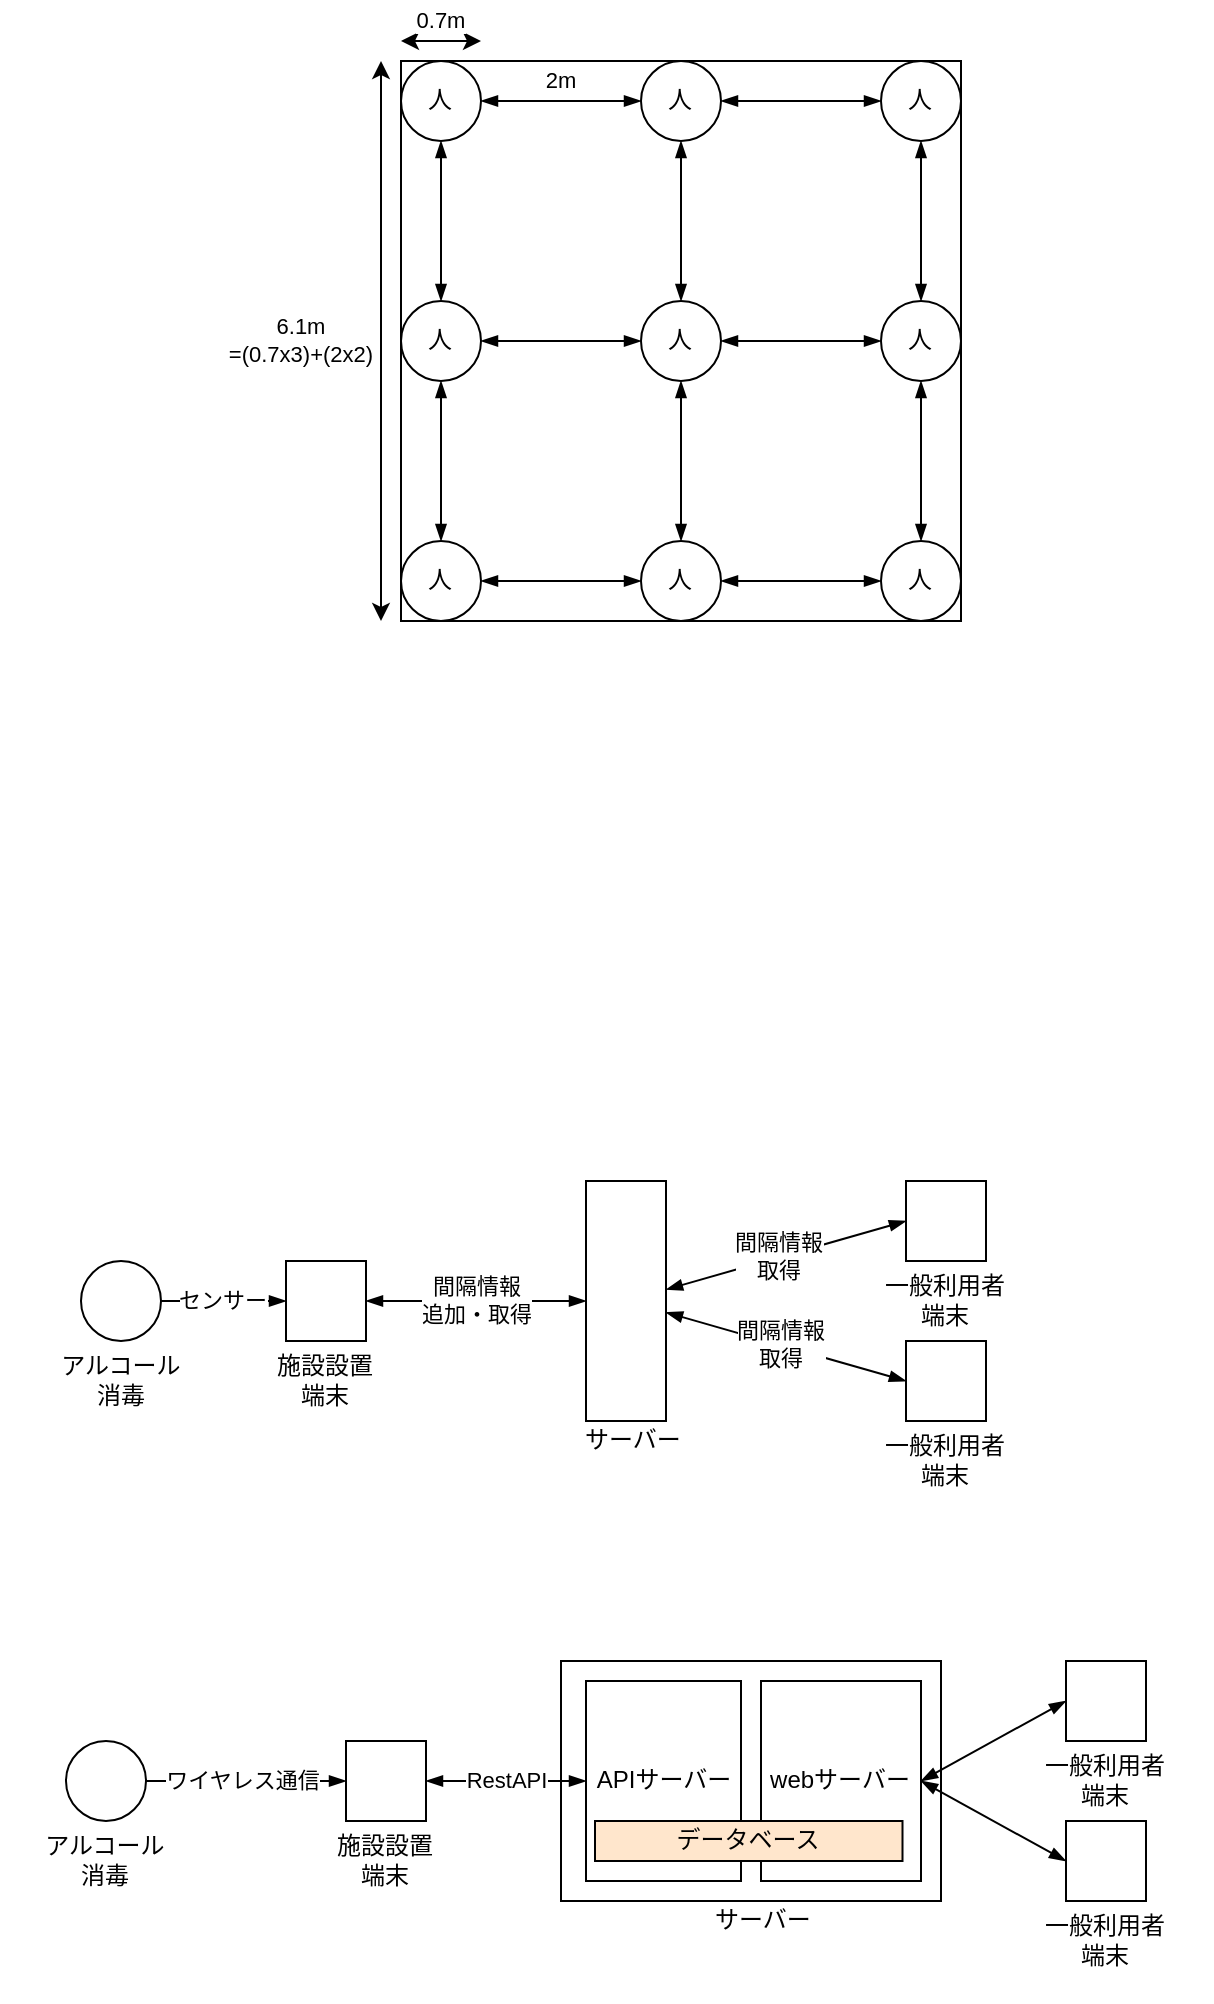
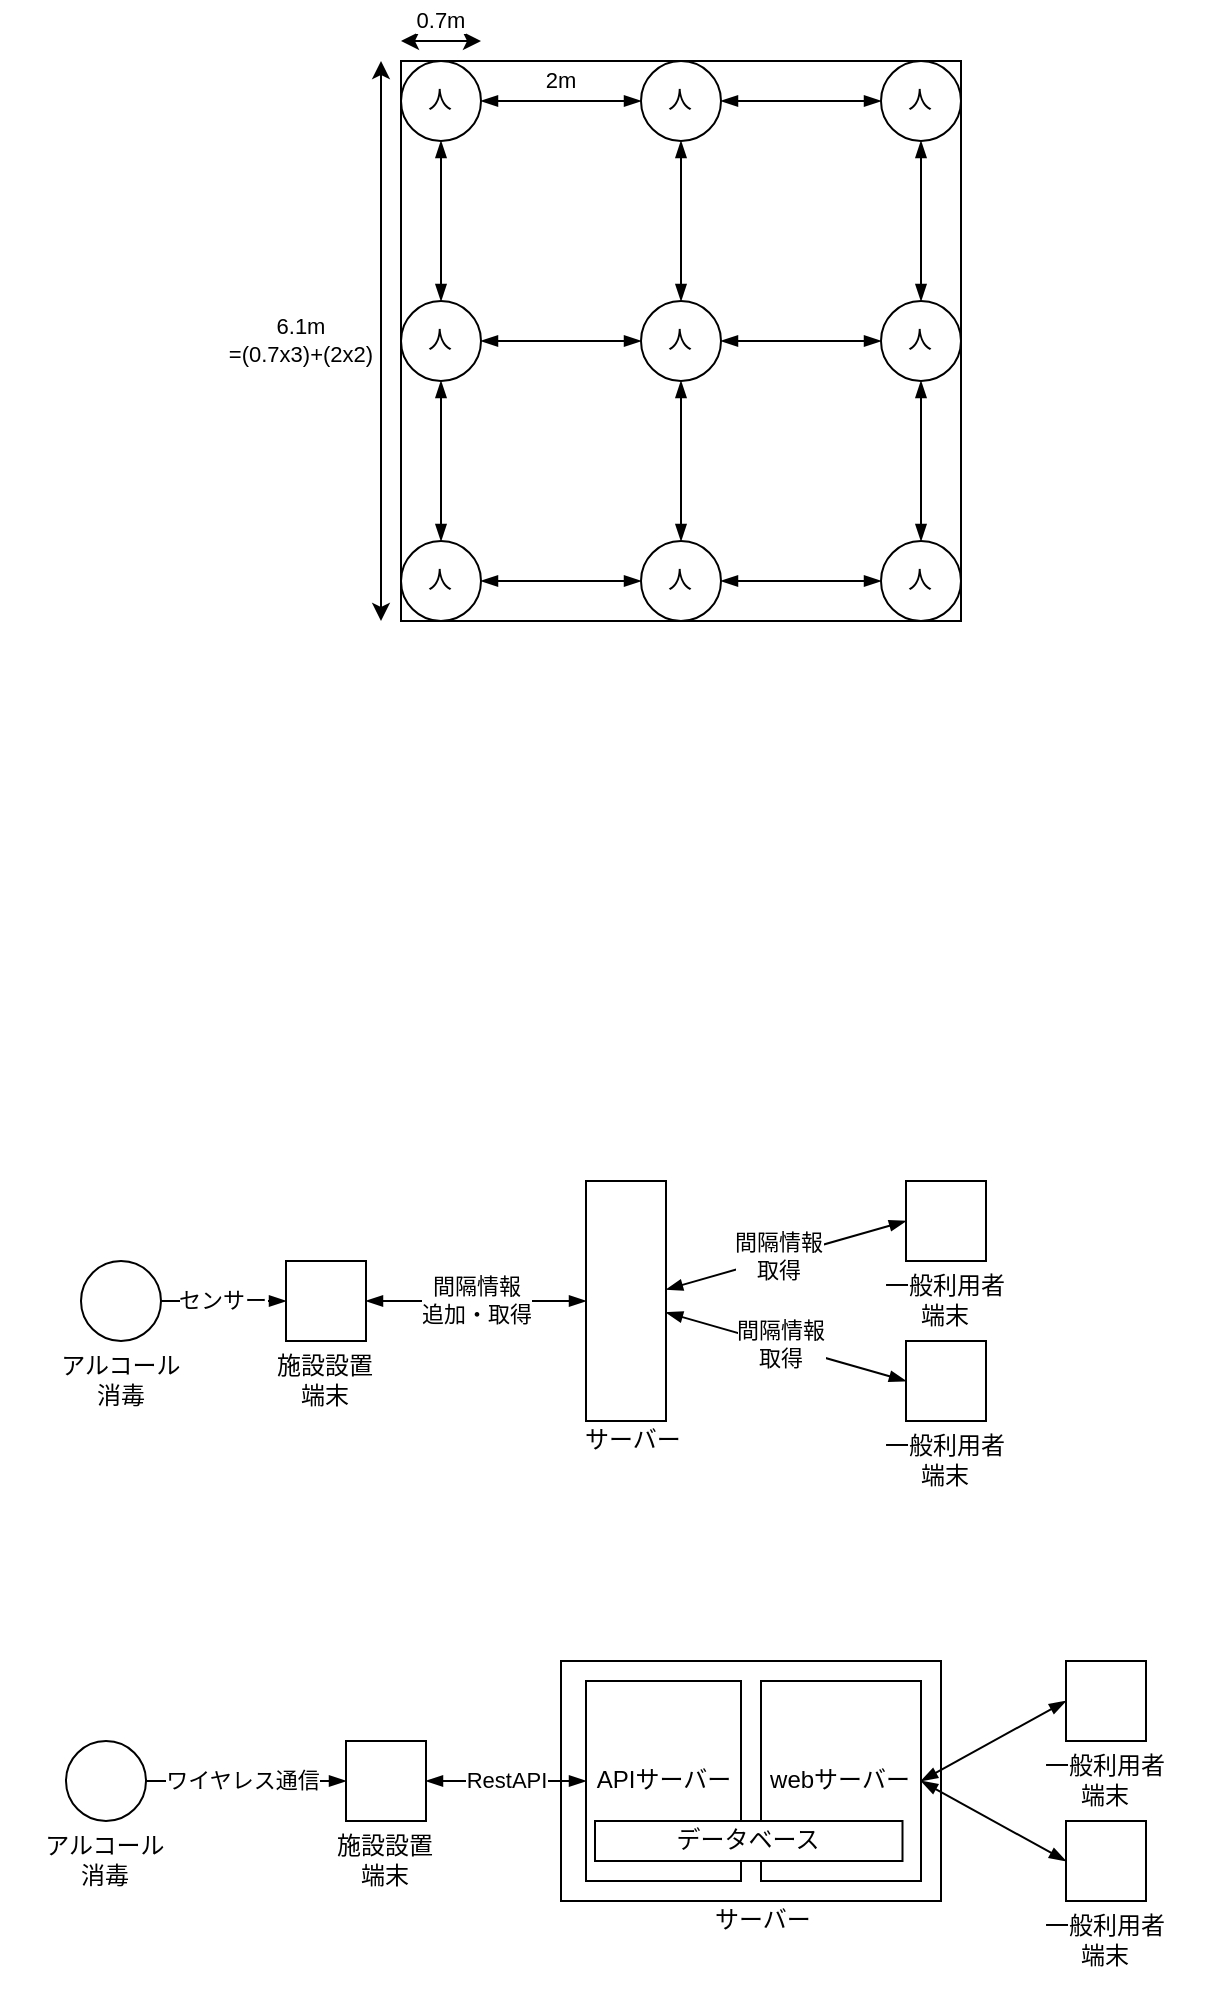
node "データベース": fillcolor #ffe6cc -> #ffffff
